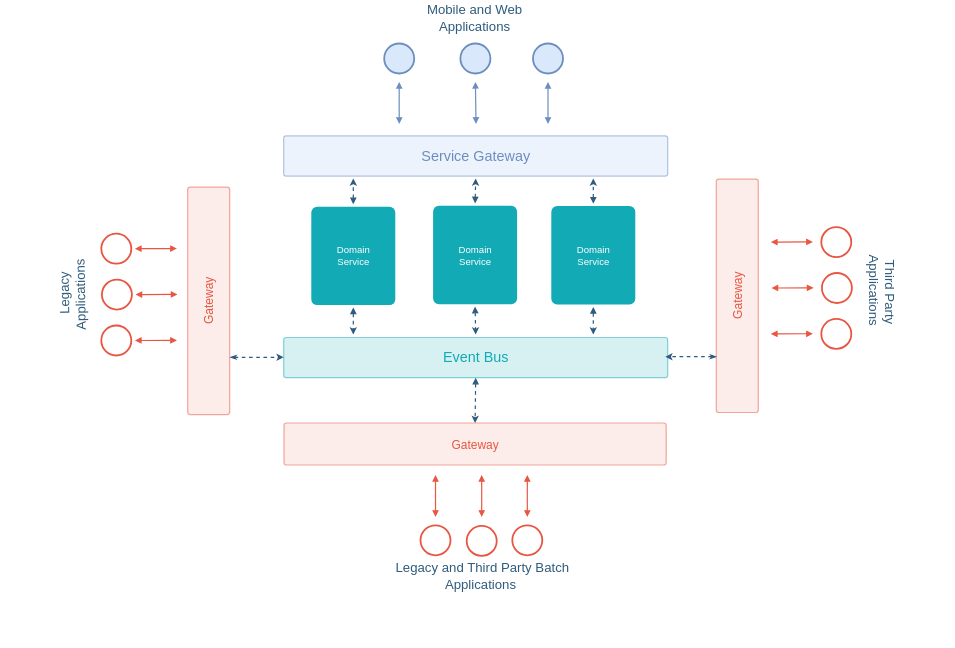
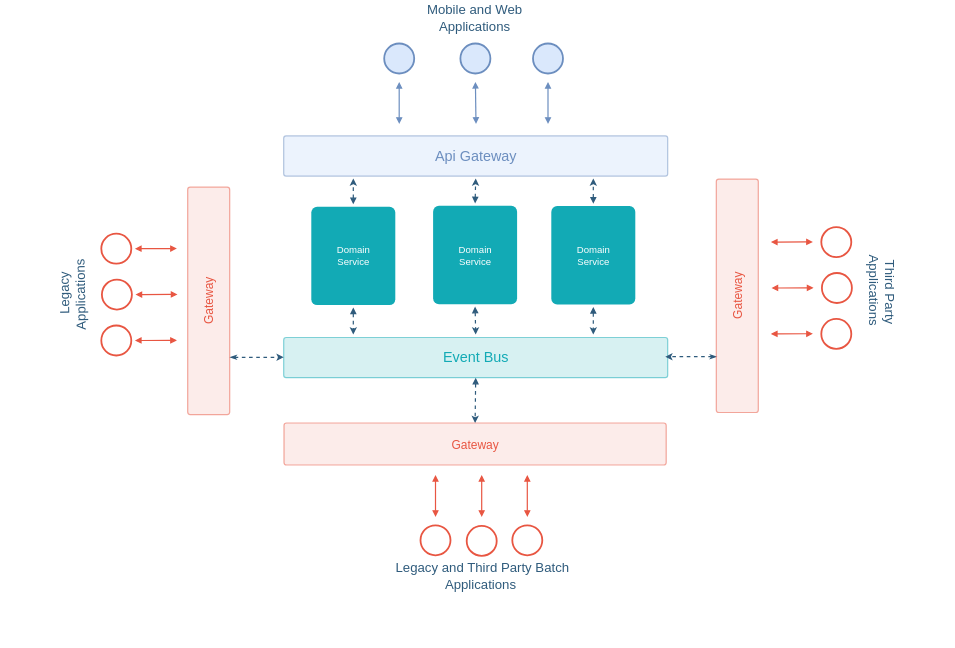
node "Service Gateway": label "Service Gateway" -> "Api Gateway"
